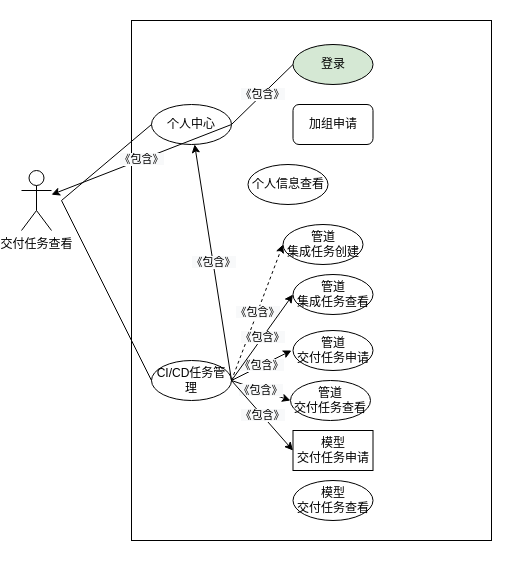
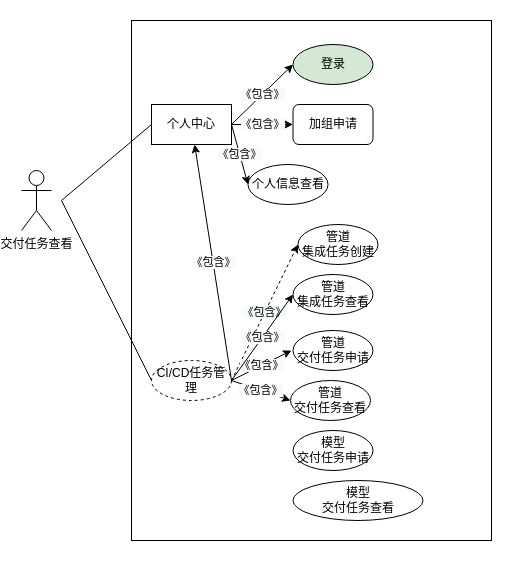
edge "登录" -- "个人中心": arrowhead none -> classic
node "个人中心": shape ellipse -> rectangle
edge "个人中心" -> "个人信息查看": added, label "《包含》"
edge "个人中心" -> "交付任务查看": now "个人中心" -> "加组申请"
node "管道 集成任务创建": moved (323, 245) -> (338, 245)
node "CI/CD任务管理": style solid -> dashed
edge "CI/CD任务管理" -> "模型 交付任务申请": removed, label "《包含》"
node "模型 交付任务申请": shape rectangle -> ellipse
node "模型 交付任务查看": size 80x40 -> 130x40
